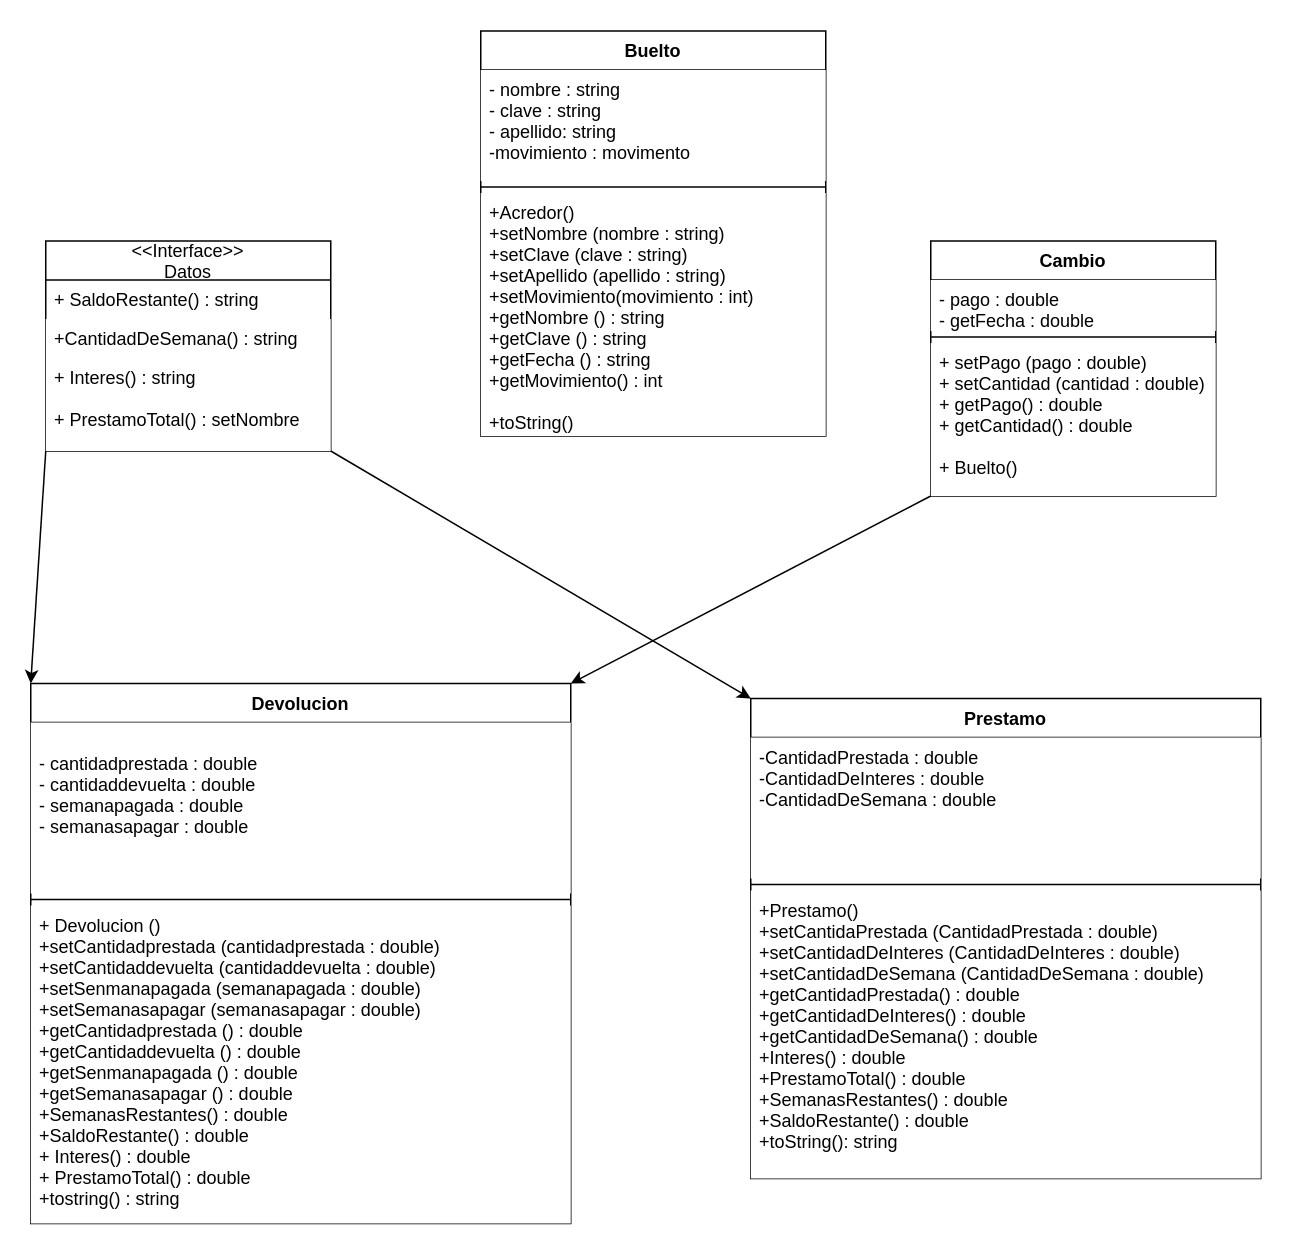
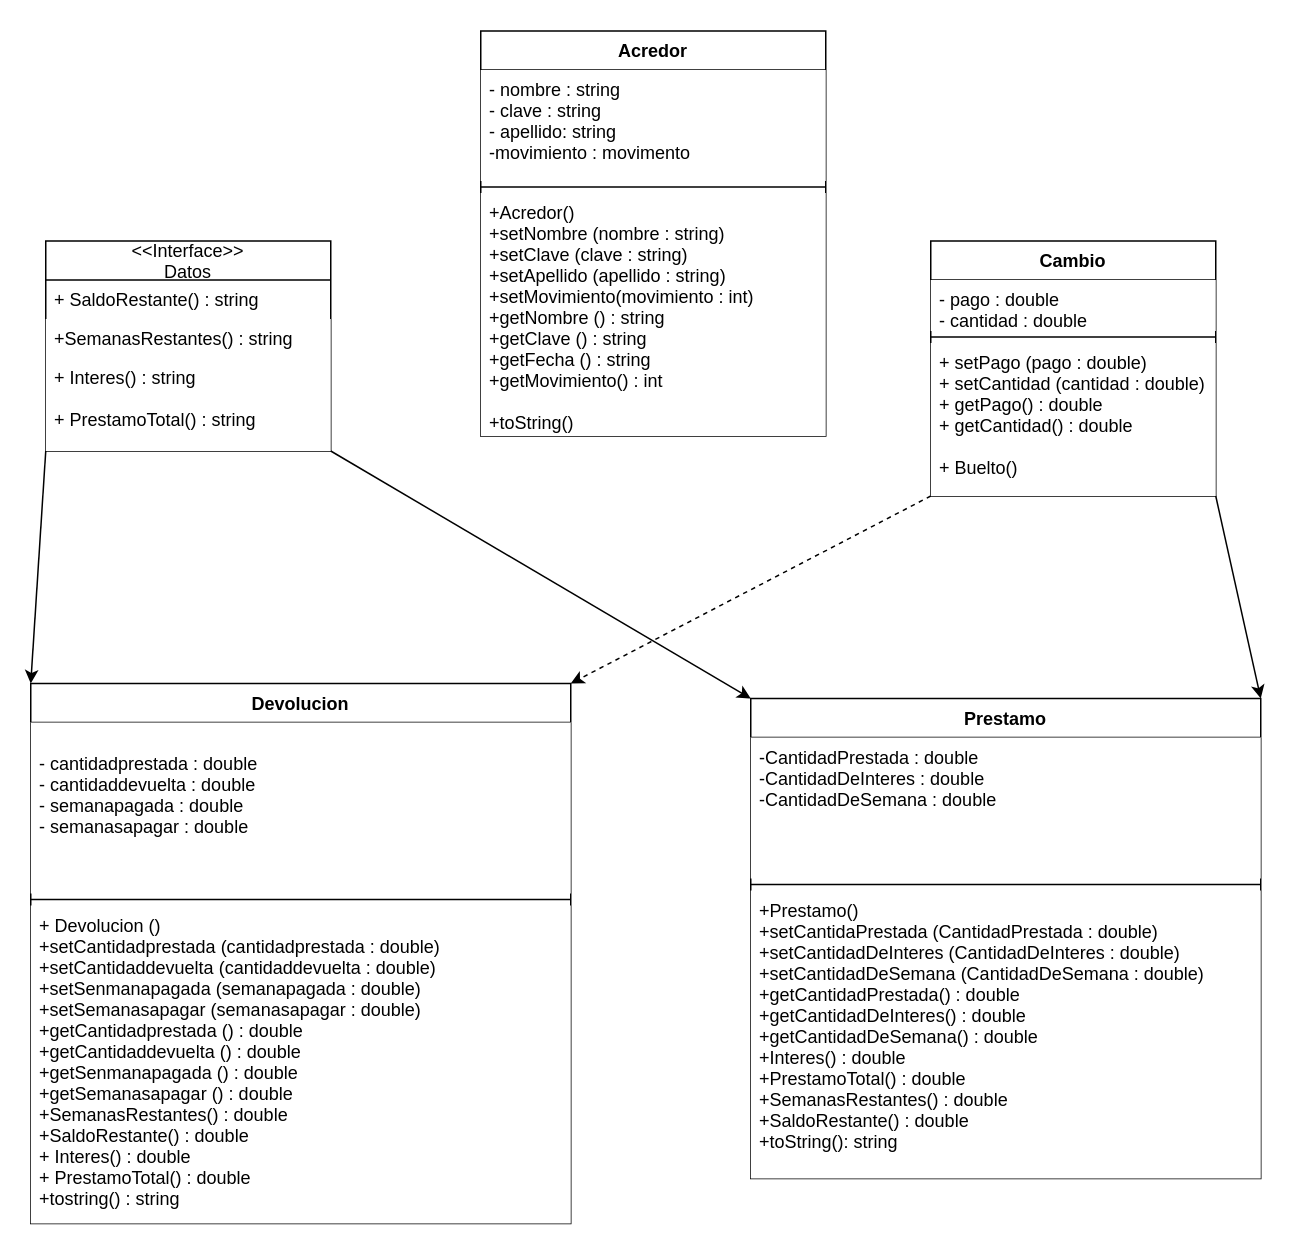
node "Buelto": label "Buelto" -> "Acredor"
node "- pago : double - getFecha : double": label "- pago : double - getFecha : double" -> "- pago : double - cantidad : double"
node "+CantidadDeSemana() : string": label "+CantidadDeSemana() : string" -> "+SemanasRestantes() : string"
node "+ Interes() : string + PrestamoTotal() : setNombre": label "+ Interes() : string + PrestamoTotal() : setNombre" -> "+ Interes() : string + PrestamoTotal() : string"
edge "Cambio" -> "Devolucion": style solid -> dashed
edge "Cambio" -> "Prestamo": added
